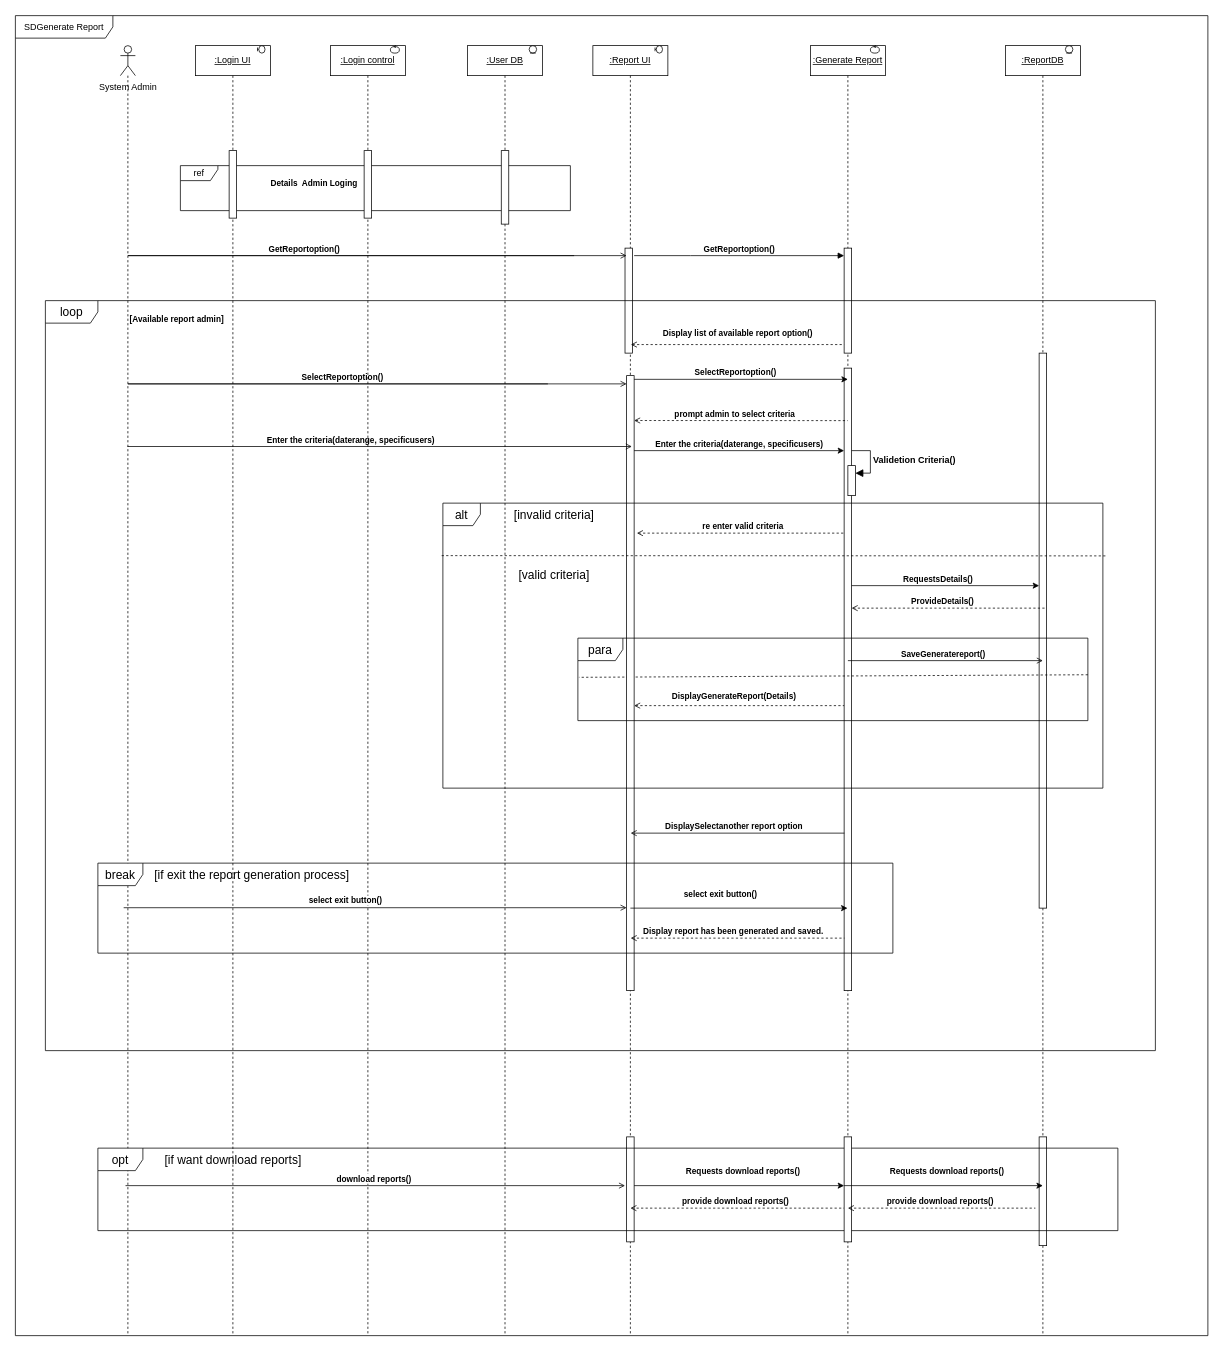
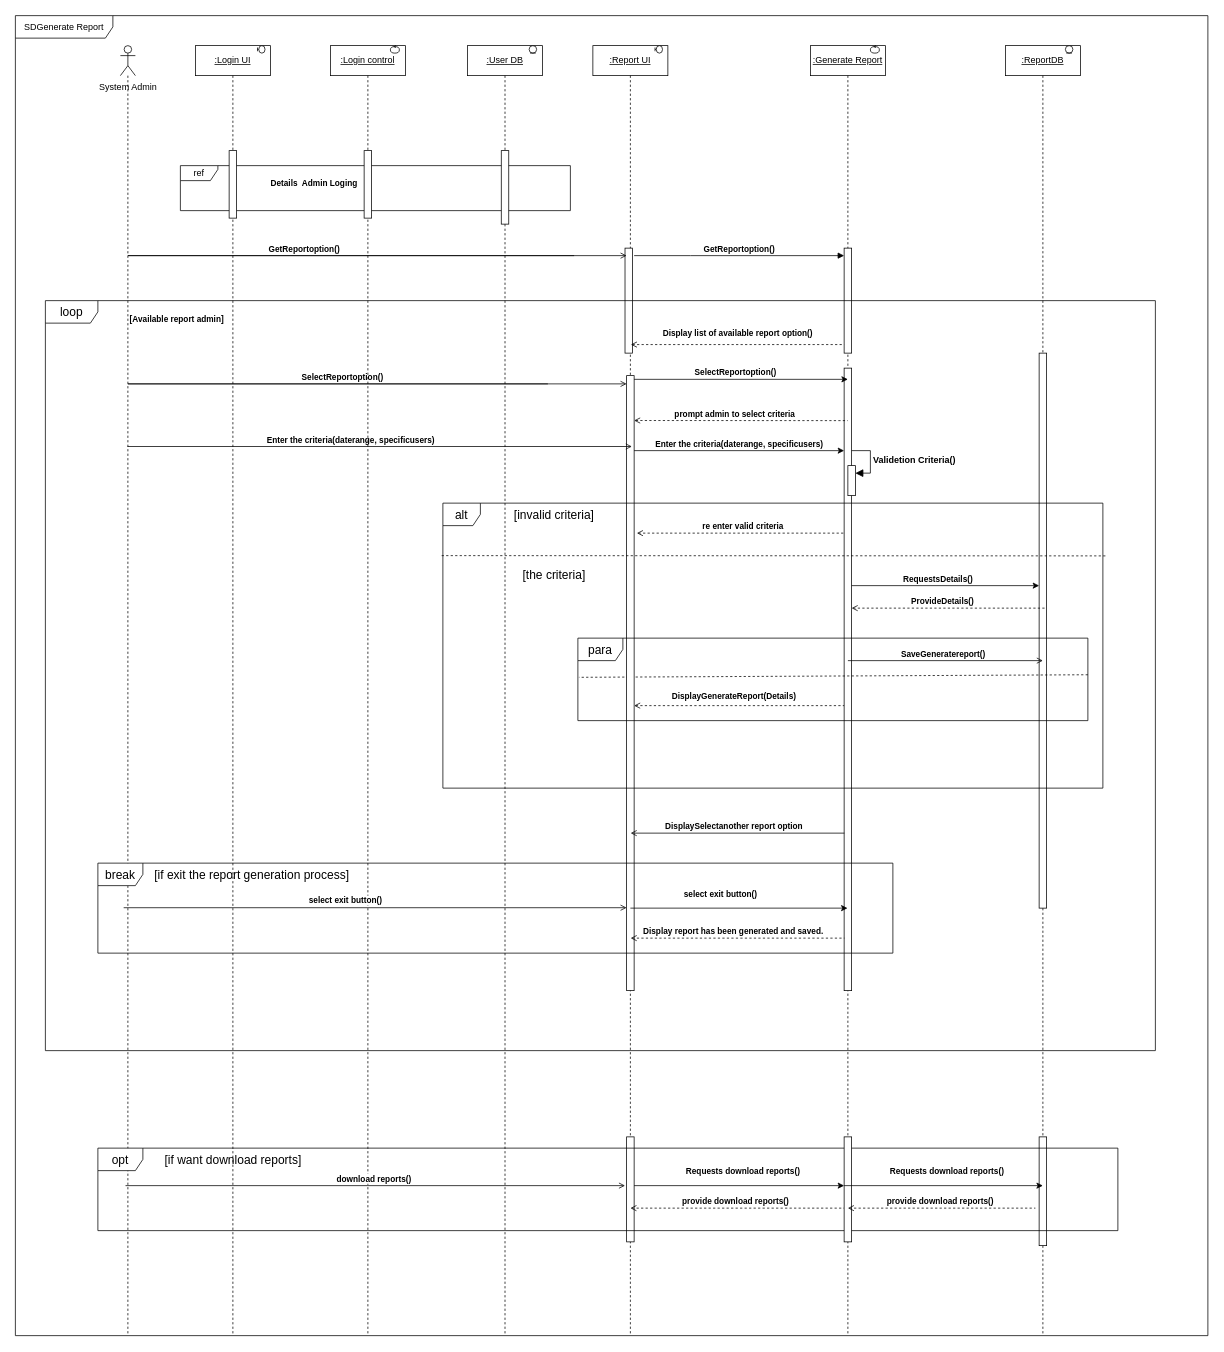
node "[valid criteria]": label "[valid criteria]" -> "[the criteria]"
